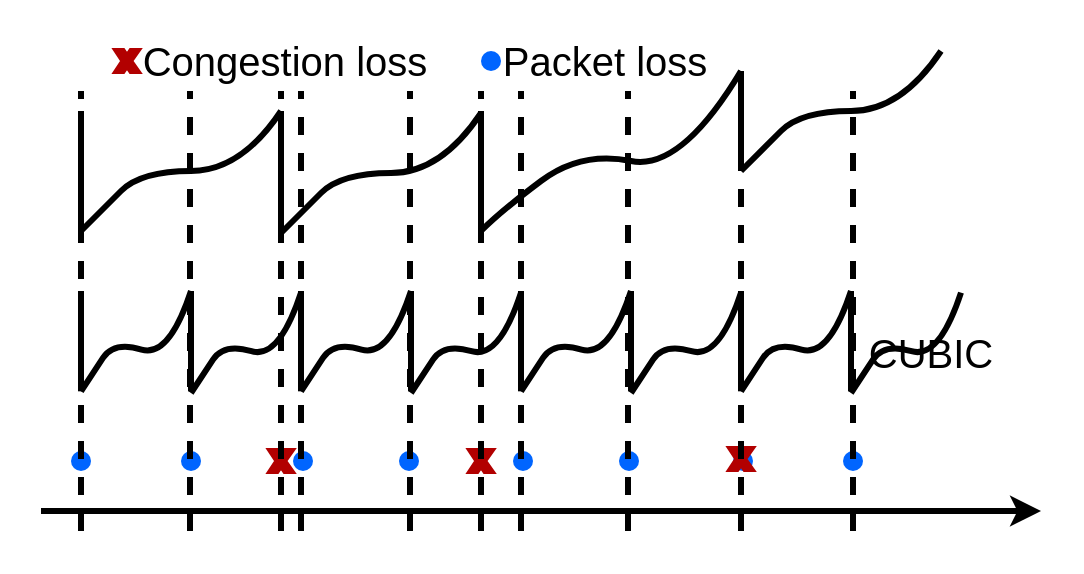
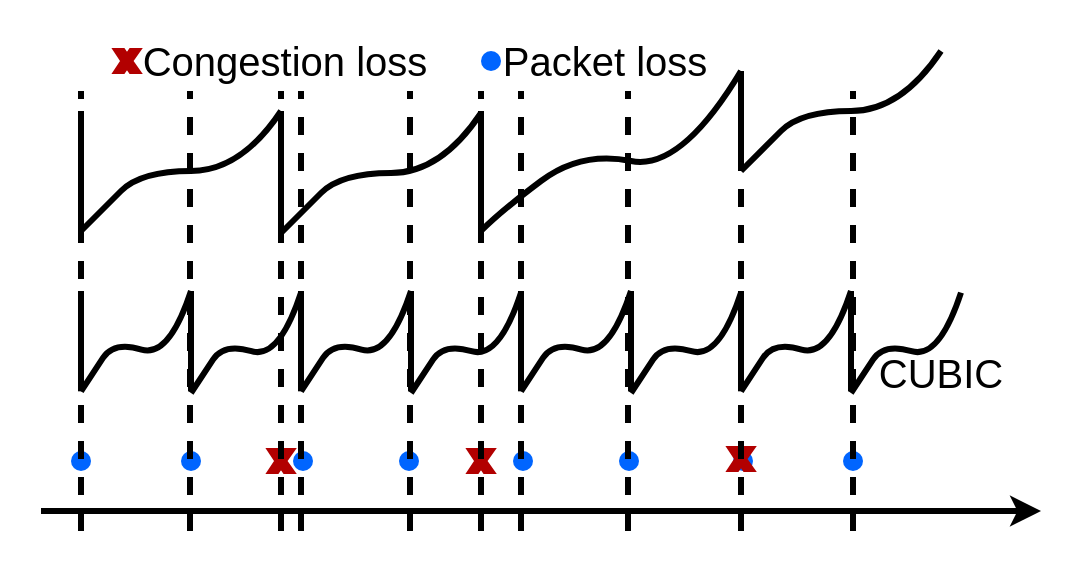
node "CUBIC": moved (931, 353) -> (941, 373)
